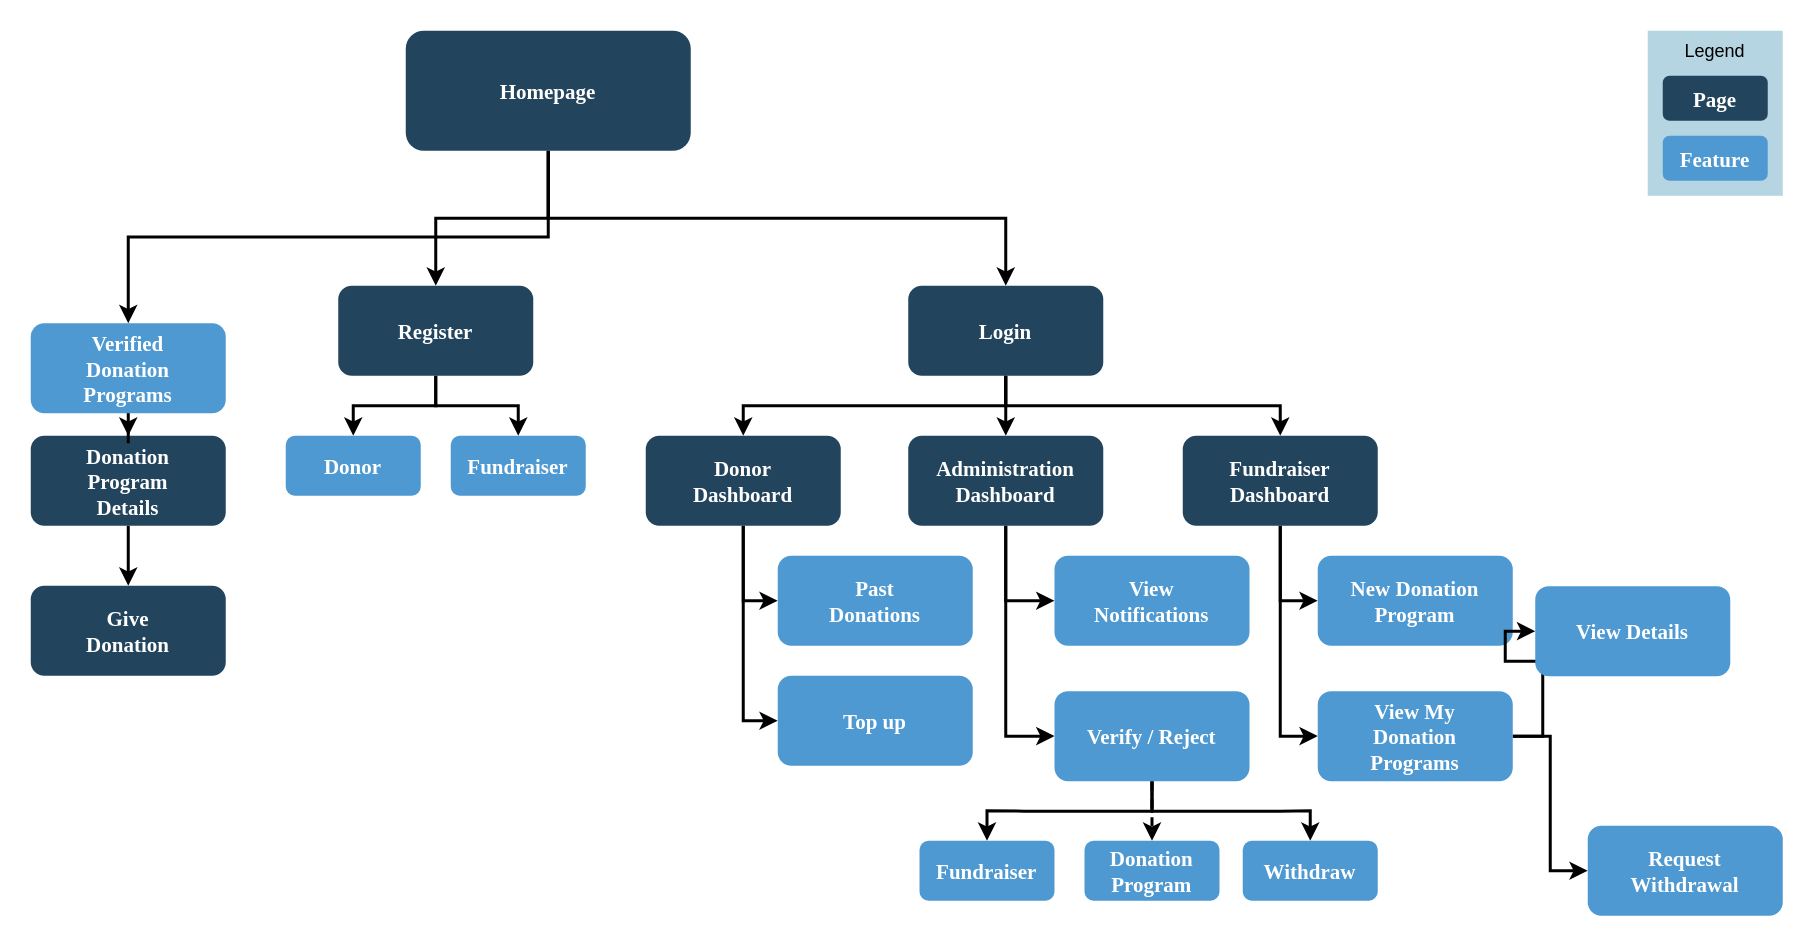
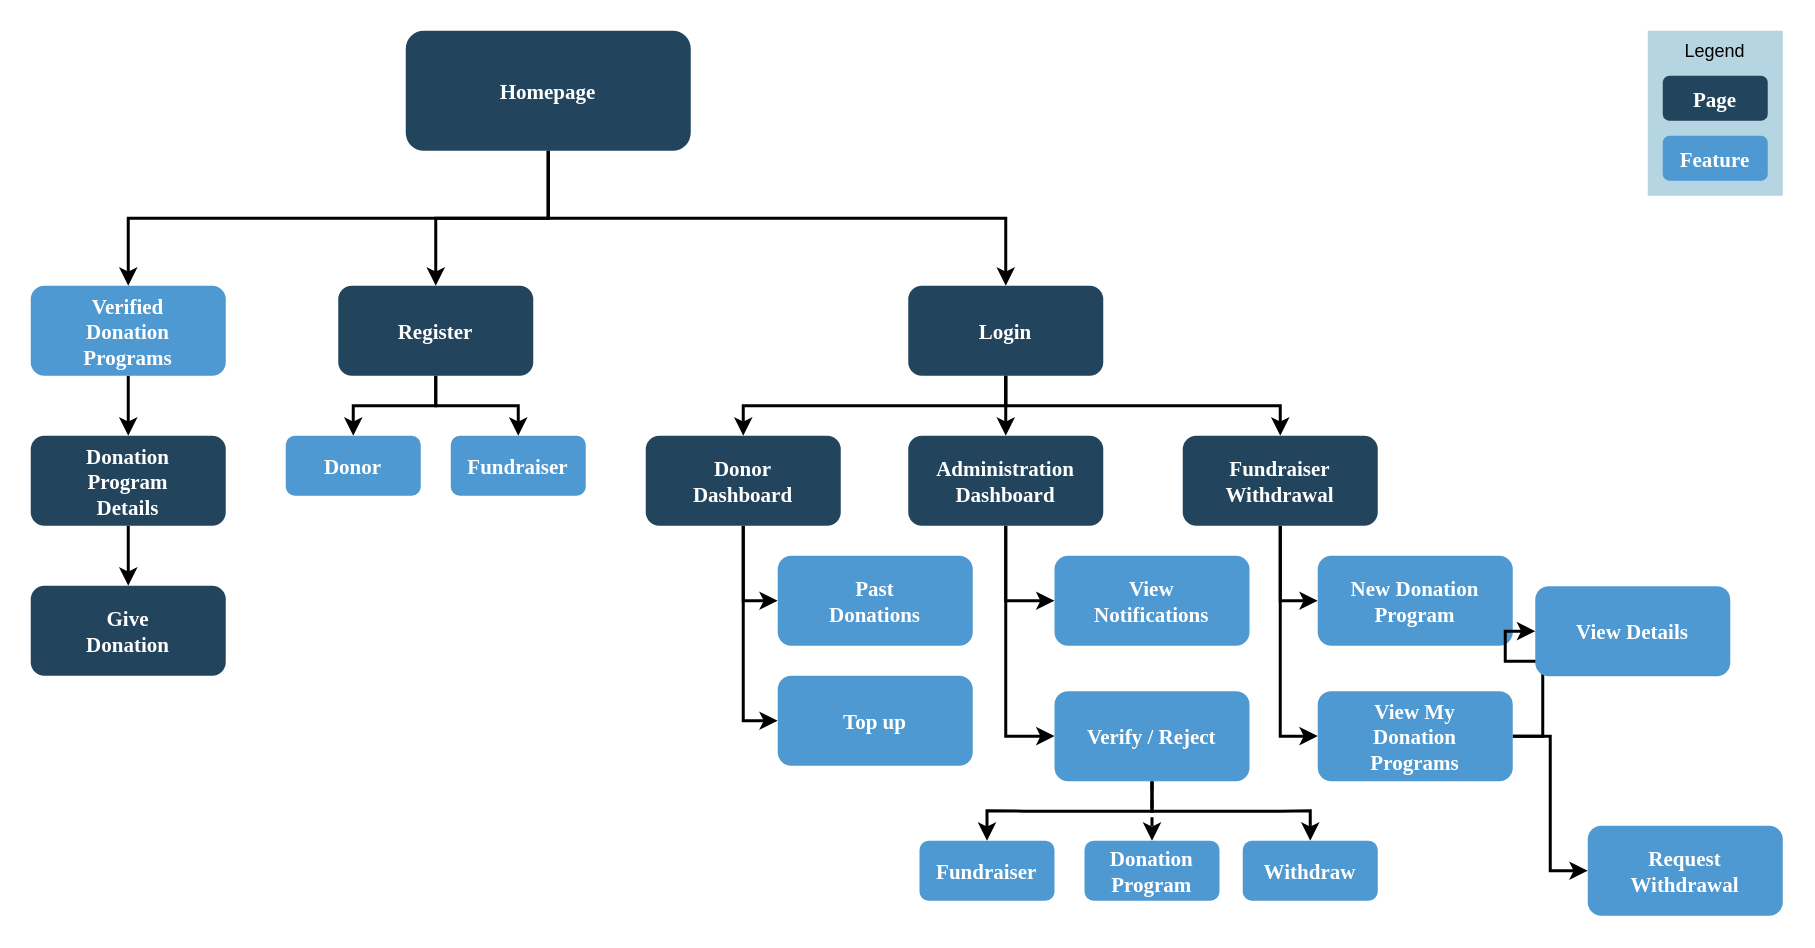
node "Verified Donation Programs": moved (128, 368) -> (128, 331)
node "Fundraiser Dashboard": label "Fundraiser Dashboard" -> "Fundraiser Withdrawal"
